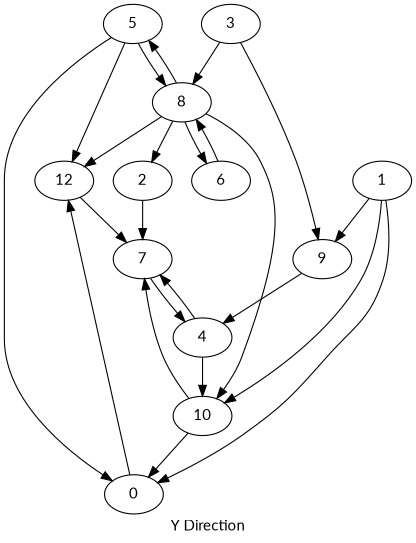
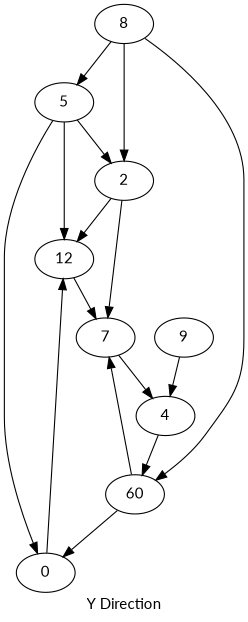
node "3": removed
edge "5" -> "8": now "5" -> "2"
edge "8" -> "12": now "2" -> "12"
node "6": removed
node "1": removed
edge "4" -> "7": removed
node "10": label "10" -> "60"
